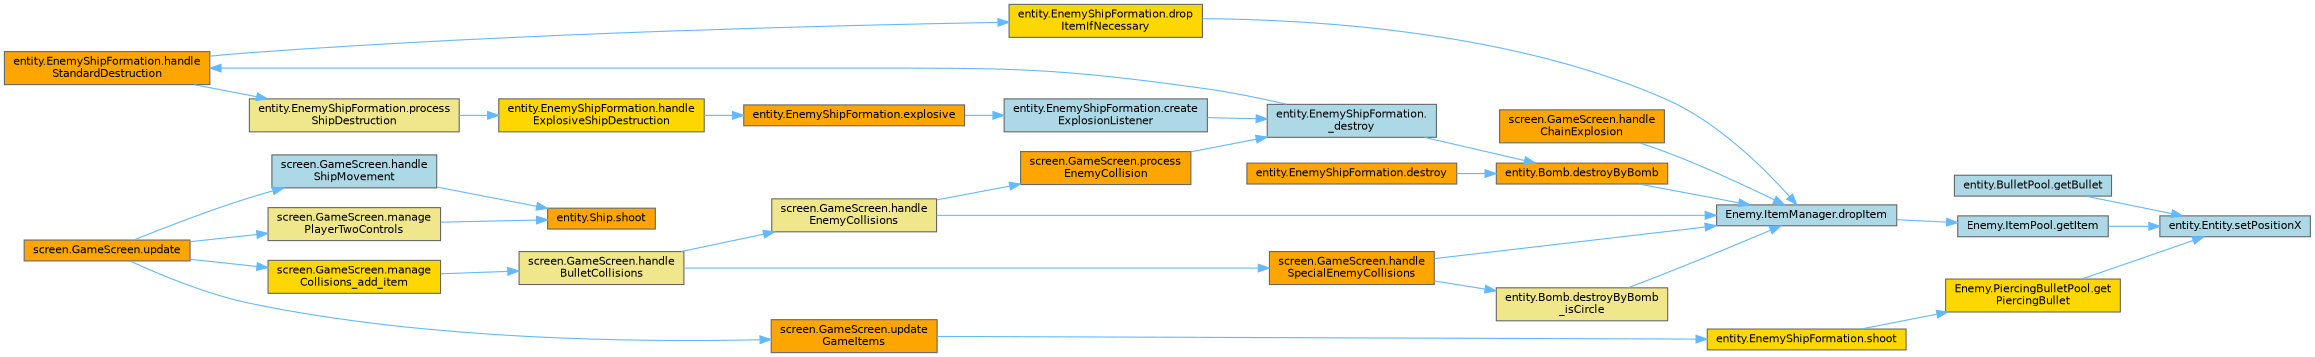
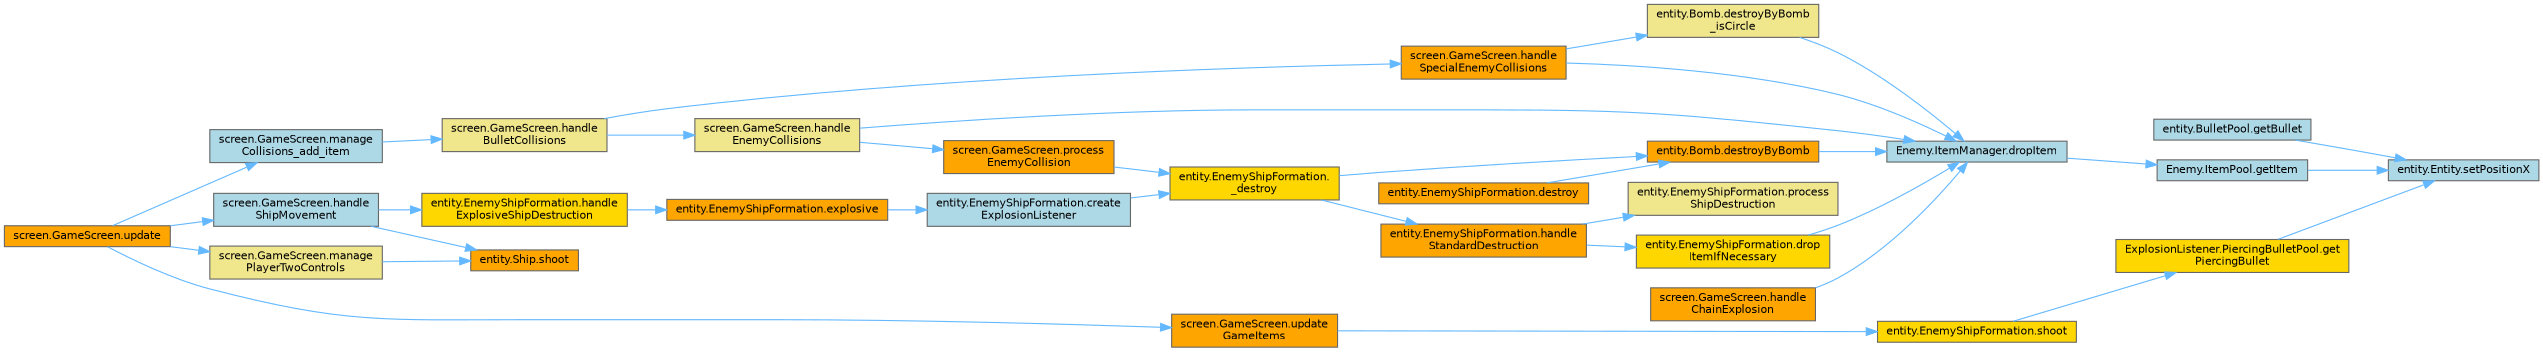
edge "entity.EnemyShipFormation.process ShipDestruction" -> "entity.EnemyShipFormation.handle ExplosiveShipDestruction": now "screen.GameScreen.handle ShipMovement" -> "entity.EnemyShipFormation.handle ExplosiveShipDestruction"
node "entity.EnemyShipFormation. _destroy": fillcolor lightblue -> gold
node "screen.GameScreen.manage Collisions_add_item": fillcolor gold -> lightblue
node "Enemy.PiercingBulletPool.get PiercingBullet": label "Enemy.PiercingBulletPool.get PiercingBullet" -> "ExplosionListener.PiercingBulletPool.get PiercingBullet"
